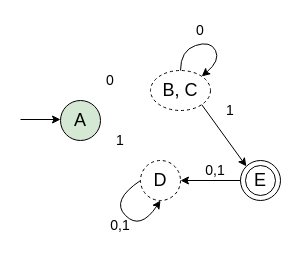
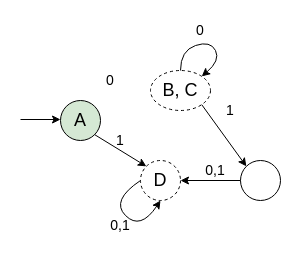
edge "A" -> "D": added
node "E": removed
